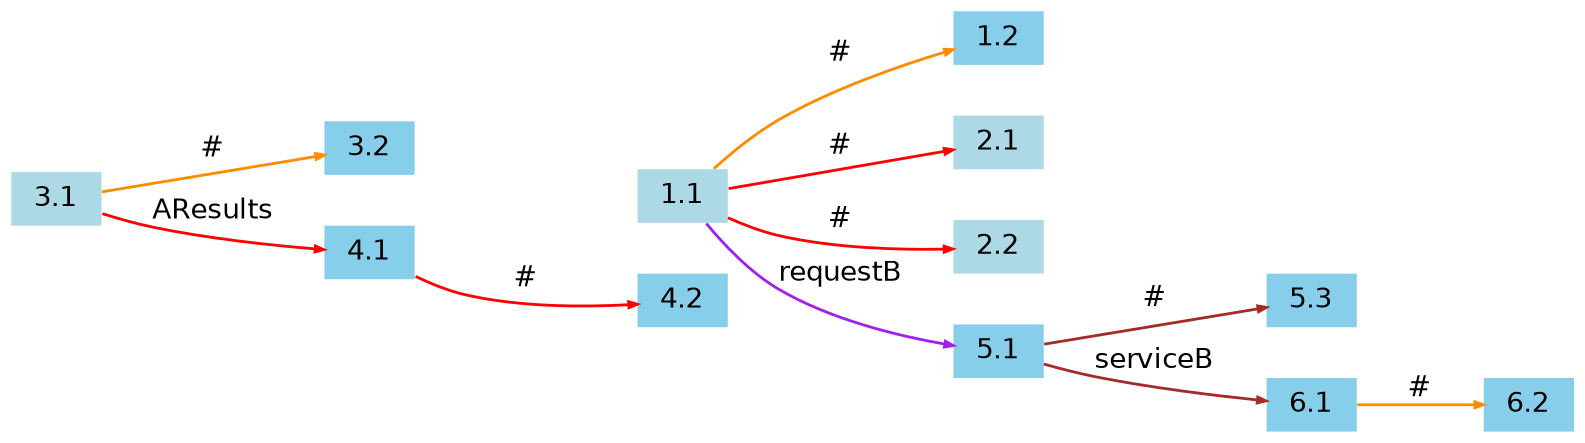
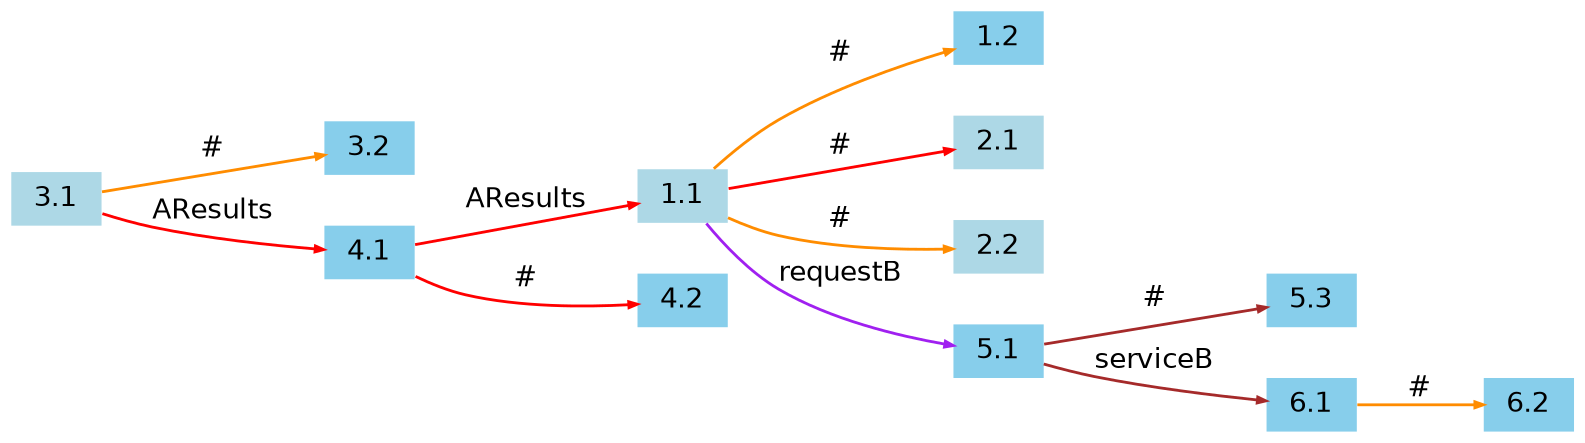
edge "4.1" -> "1.1": added, label "AResults"
edge "1.1" -> "2.2": color red -> darkorange
